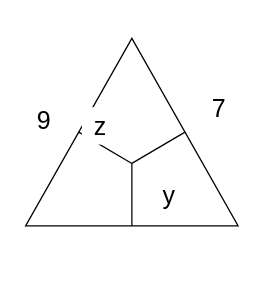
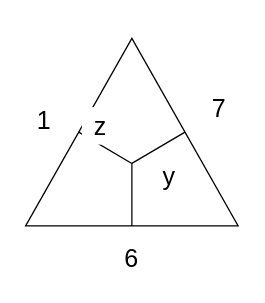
node "9": label "9" -> "1"
node "y": moved (169, 194) -> (169, 176)
node "6": added
